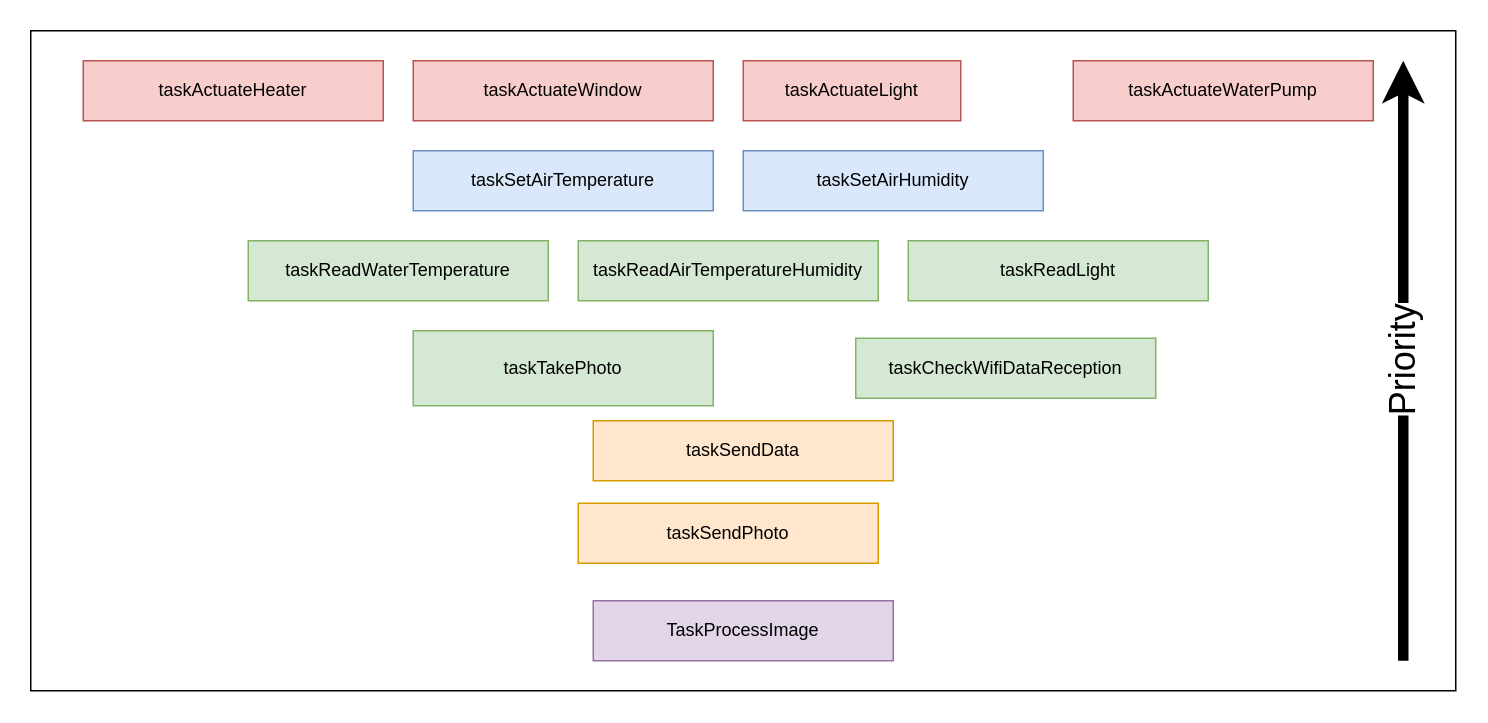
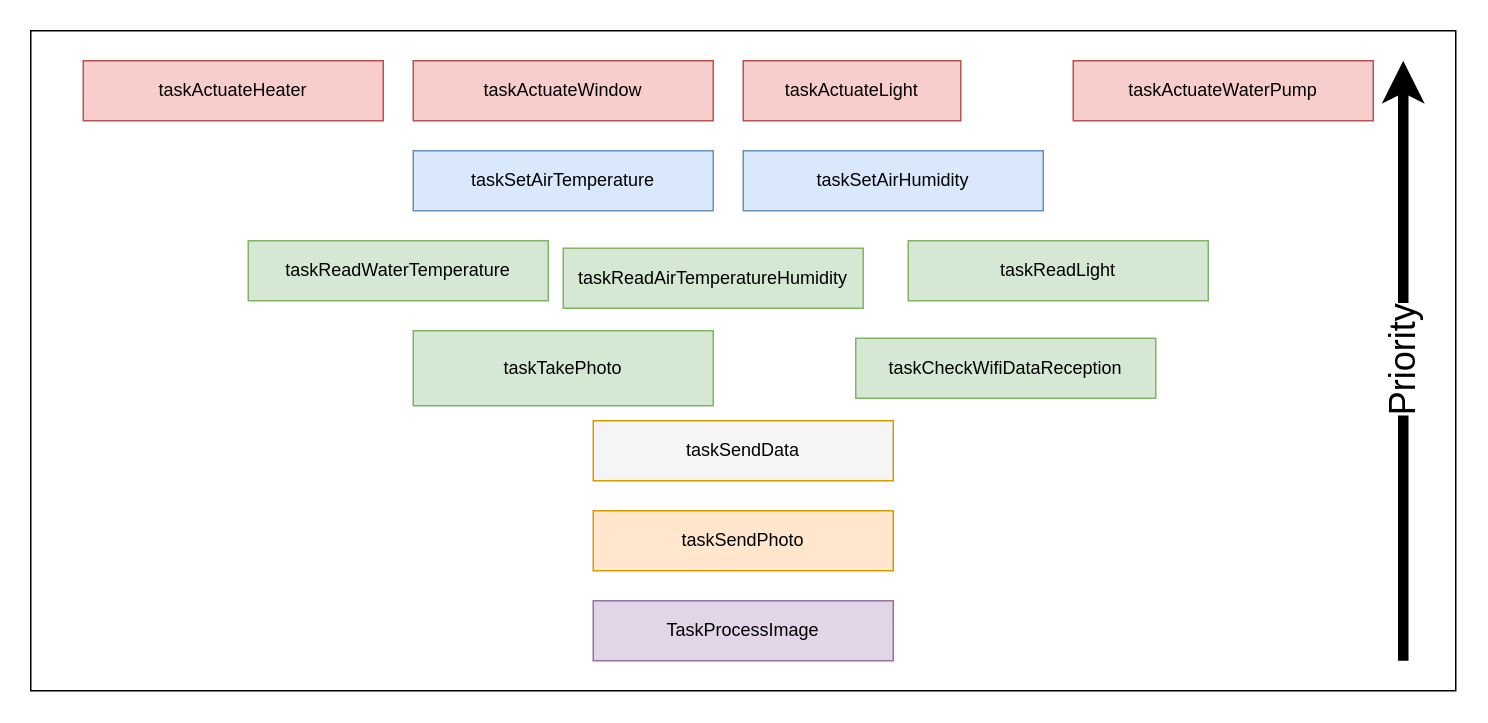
node "taskReadAirTemperatureHumidity": moved (728, 271) -> (713, 278)
node "taskSendData": fillcolor #ffe6cc -> #f5f5f5
node "taskSendPhoto": moved (728, 533) -> (743, 541)
